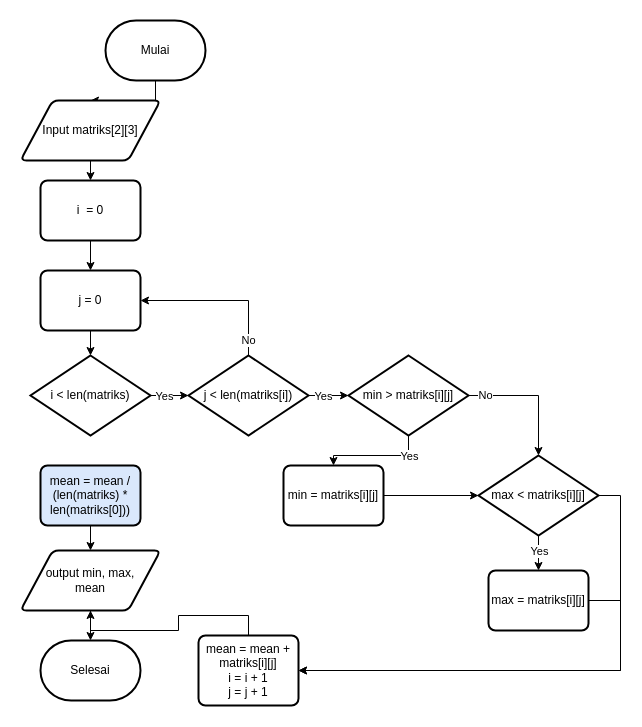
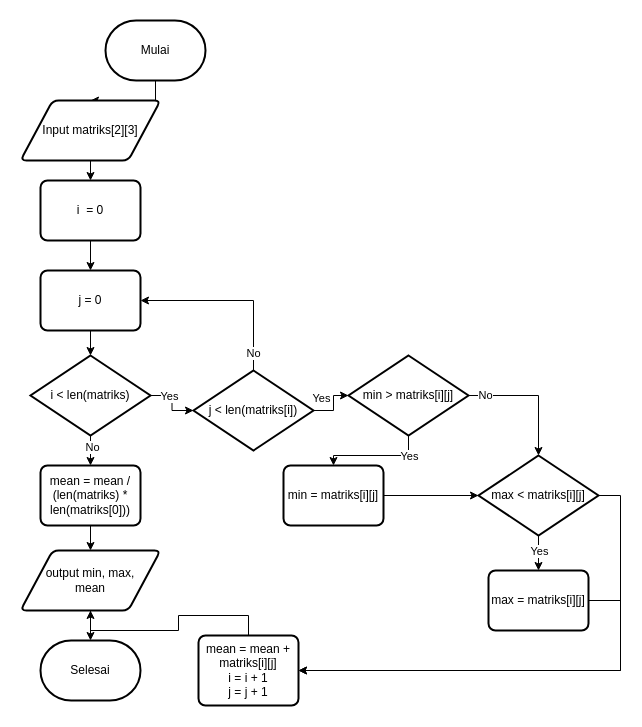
node "j < len(matriks[i])": moved (249, 396) -> (254, 411)
edge "i < len(matriks)" -> "mean = mean / (len(matriks) * len(matriks[0]))": added, label "No"
node "mean = mean / (len(matriks) * len(matriks[0]))": fillcolor #dae8fc -> #ffffff
